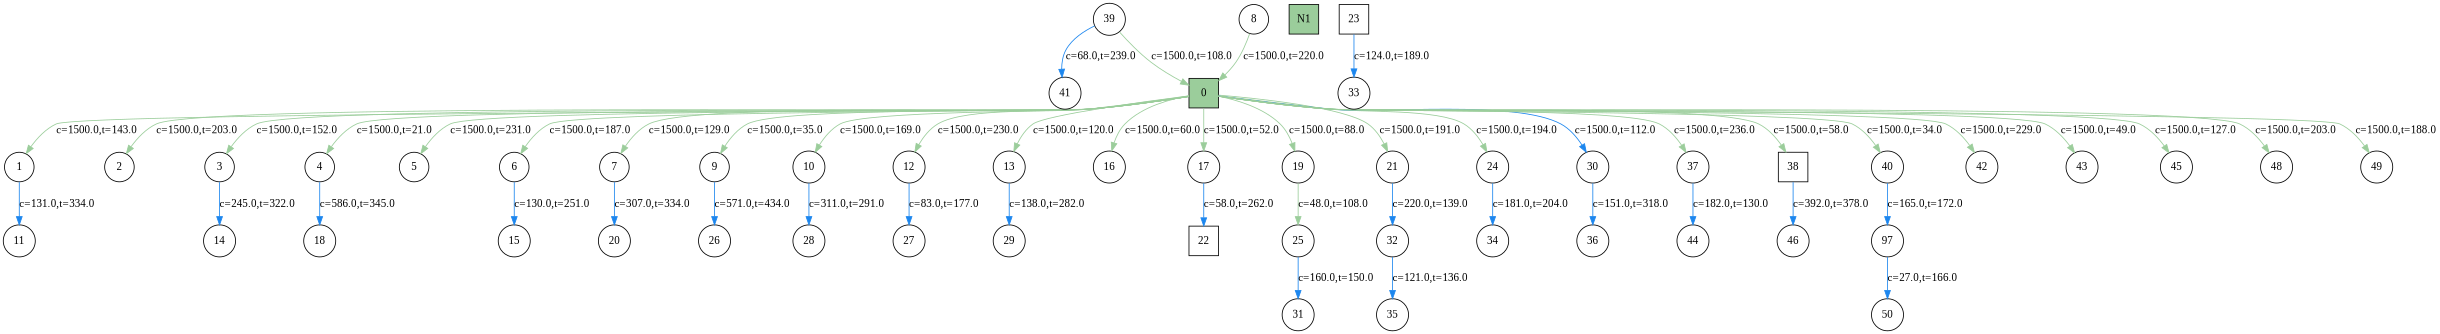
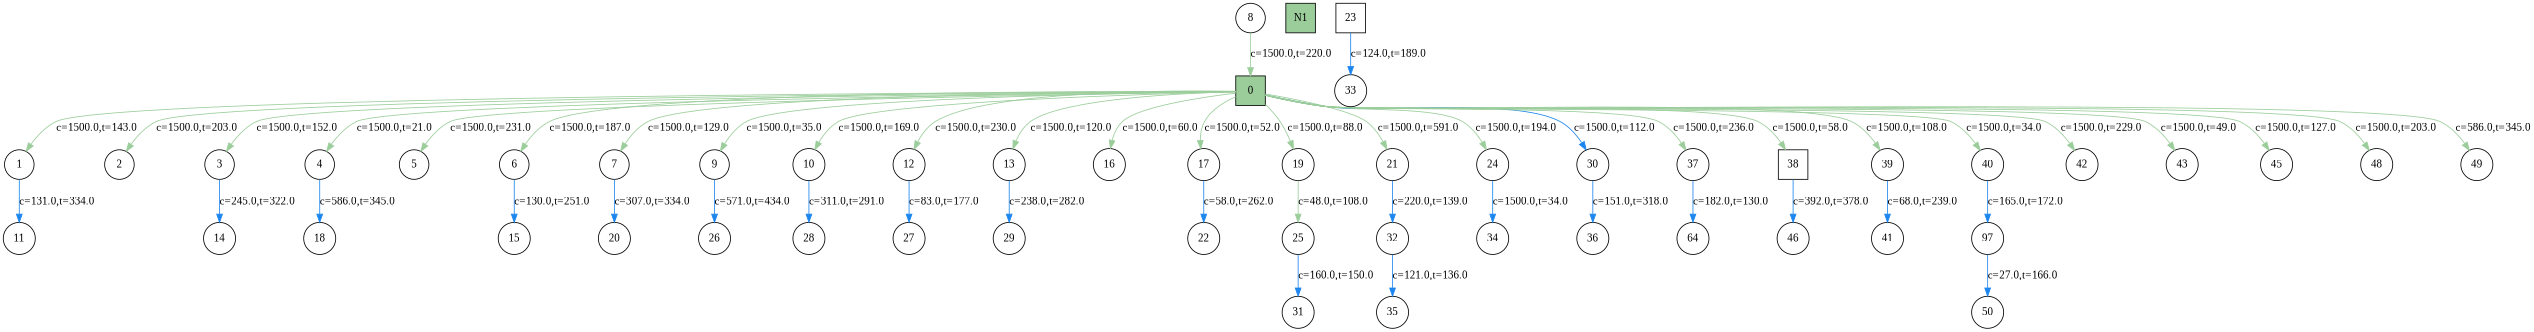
edge "39" -> "0": reversed
edge "0" -> "21": label "c=1500.0,t=191.0" -> "c=1500.0,t=591.0"
edge "0" -> "49": label "c=1500.0,t=188.0" -> "c=586.0,t=345.0"
edge "13" -> "29": label "c=138.0,t=282.0" -> "c=238.0,t=282.0"
edge "24" -> "34": label "c=181.0,t=204.0" -> "c=1500.0,t=34.0"
node "22": shape square -> circle
node "44": label "44" -> "64"
